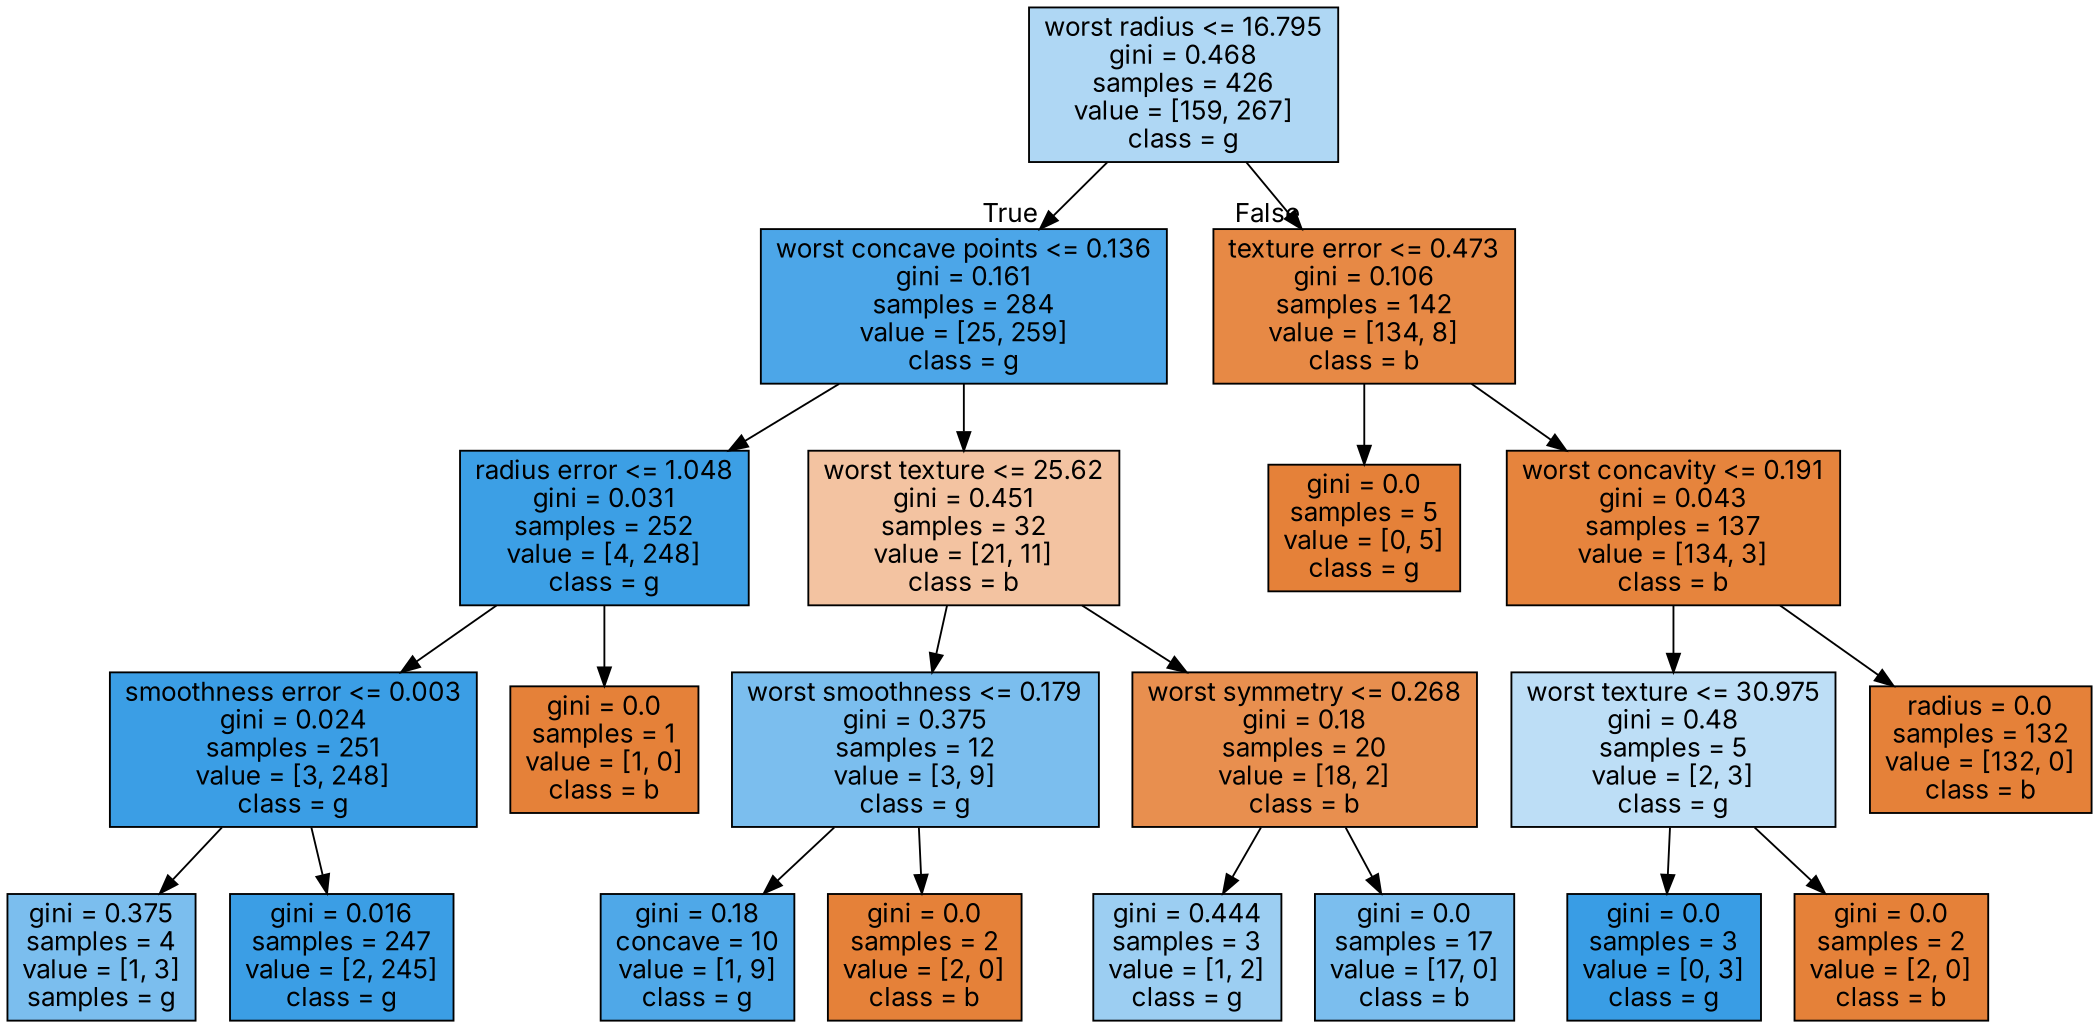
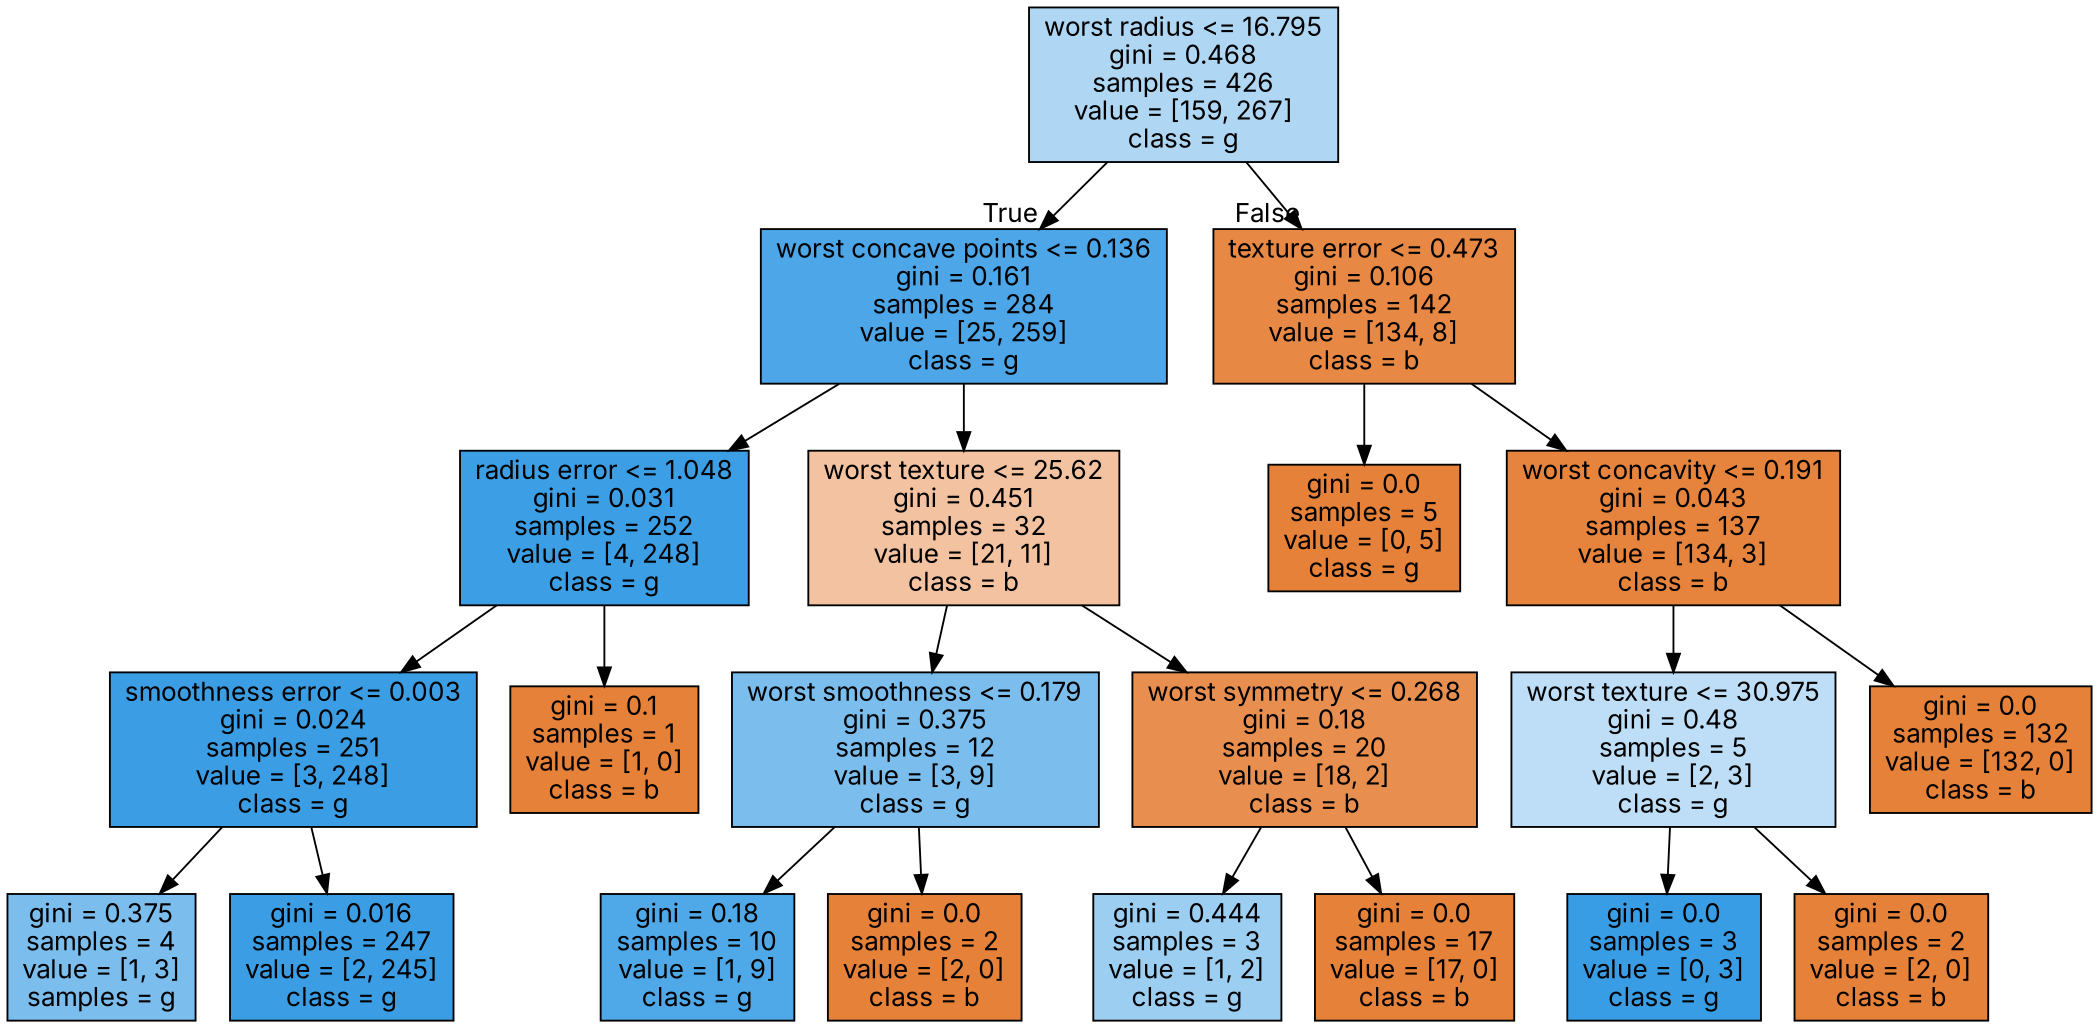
node "gini = 0.0 samples = 1 value = [1, 0] class = b": label "gini = 0.0 samples = 1 value = [1, 0] class = b" -> "gini = 0.1 samples = 1 value = [1, 0] class = b"
node "radius = 0.0 samples = 132 value = [132, 0] class = b": label "radius = 0.0 samples = 132 value = [132, 0] class = b" -> "gini = 0.0 samples = 132 value = [132, 0] class = b"
node "gini = 0.18 concave = 10 value = [1, 9] class = g": label "gini = 0.18 concave = 10 value = [1, 9] class = g" -> "gini = 0.18 samples = 10 value = [1, 9] class = g"
node "gini = 0.0 samples = 17 value = [17, 0] class = b": fillcolor #7bbeee -> #e58139
